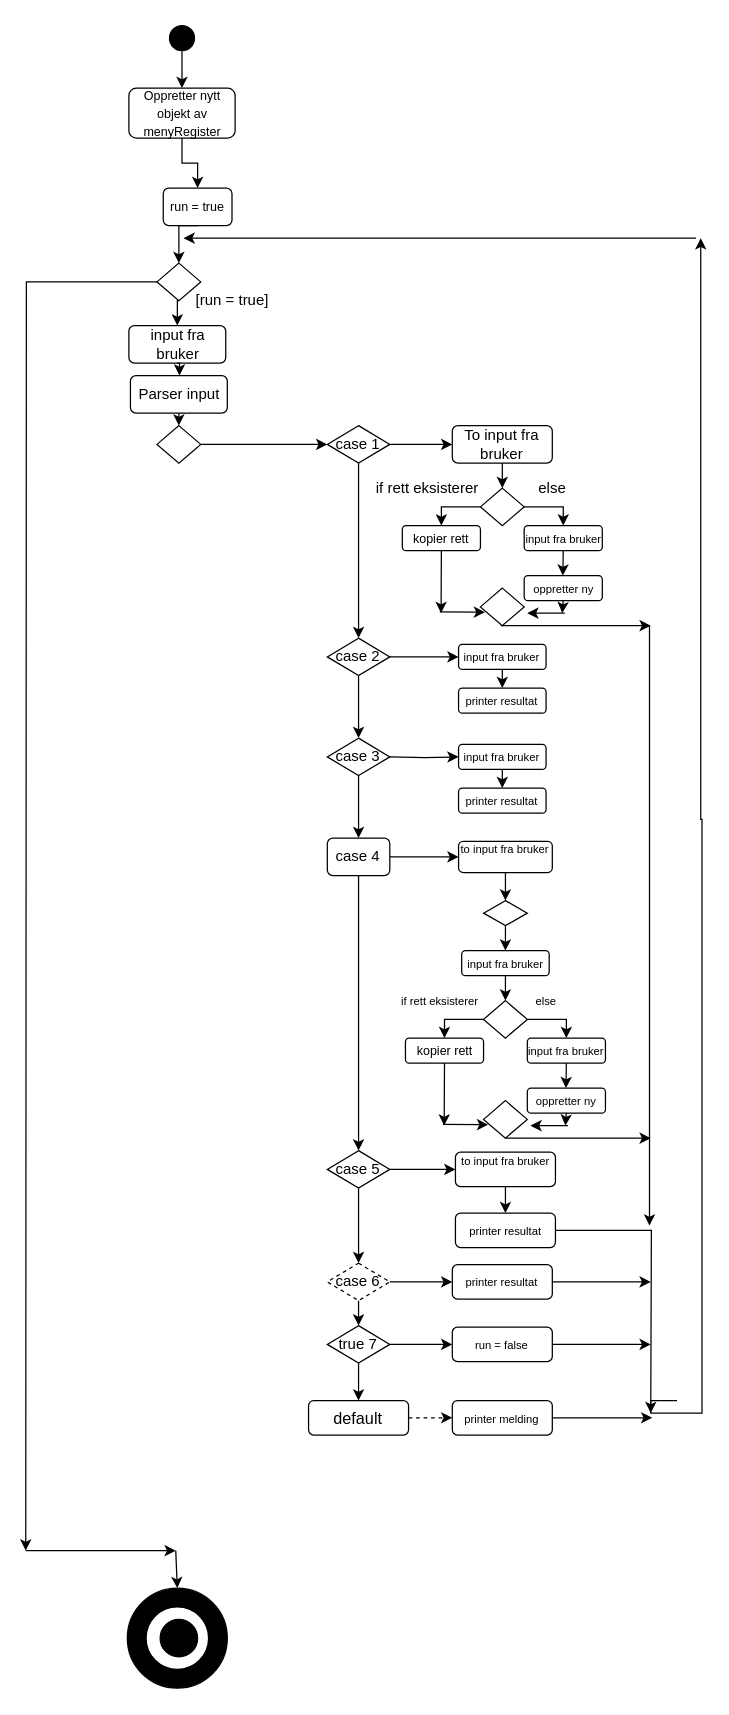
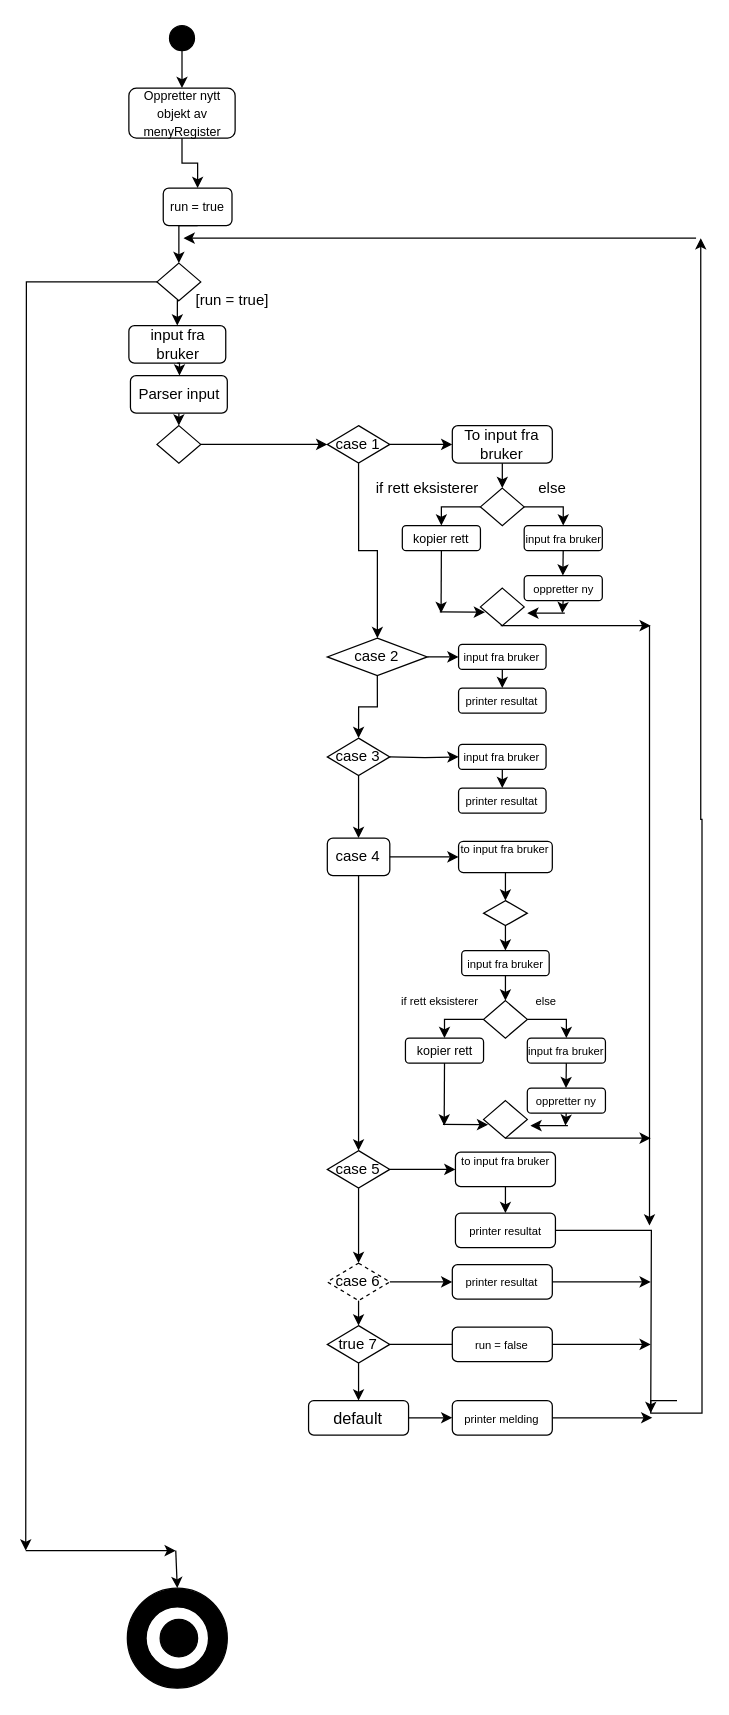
node "case 2": size 63x38 -> 100x38
edge "true 7" -> "run = false": arrowhead classic -> none
edge "default" -> "printer melding": style dashed -> solid
